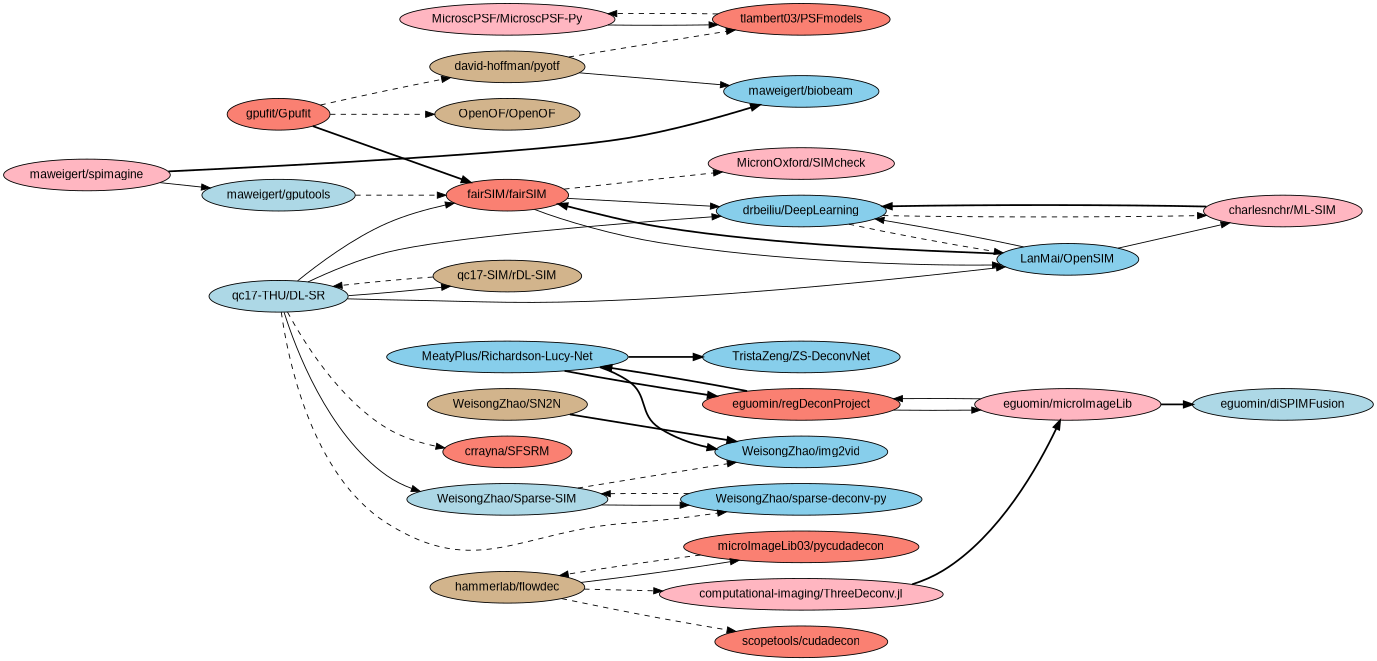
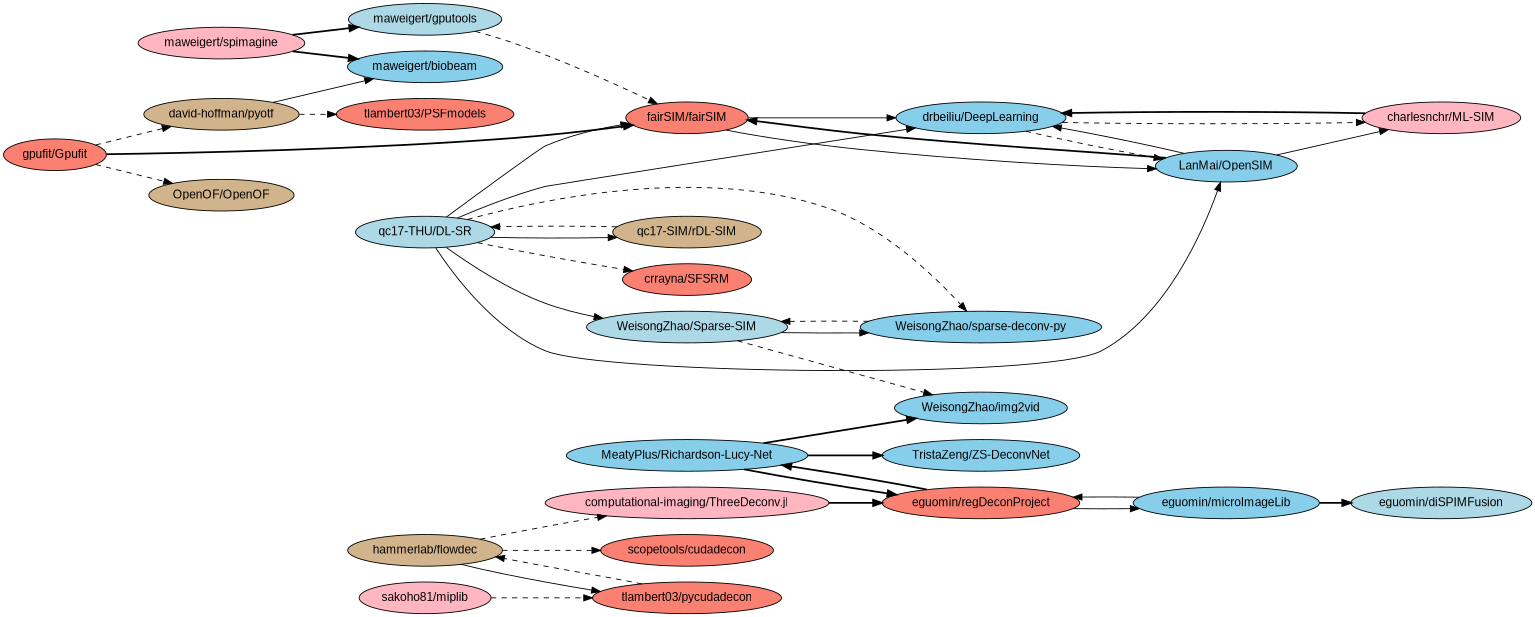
node "MicroscPSF/MicroscPSF-Py": removed
node "MicronOxford/SIMcheck": removed
edge "maweigert/spimagine" -> "maweigert/gputools": style solid -> bold
node "WeisongZhao/SN2N": removed
node "eguomin/microImageLib": fillcolor lightpink -> skyblue
edge "computational-imaging/ThreeDeconv.jl" -> "eguomin/microImageLib": now "computational-imaging/ThreeDeconv.jl" -> "eguomin/regDeconProject"
node "microImageLib03/pycudadecon": label "microImageLib03/pycudadecon" -> "tlambert03/pycudadecon"
node "sakoho81/miplib": added
